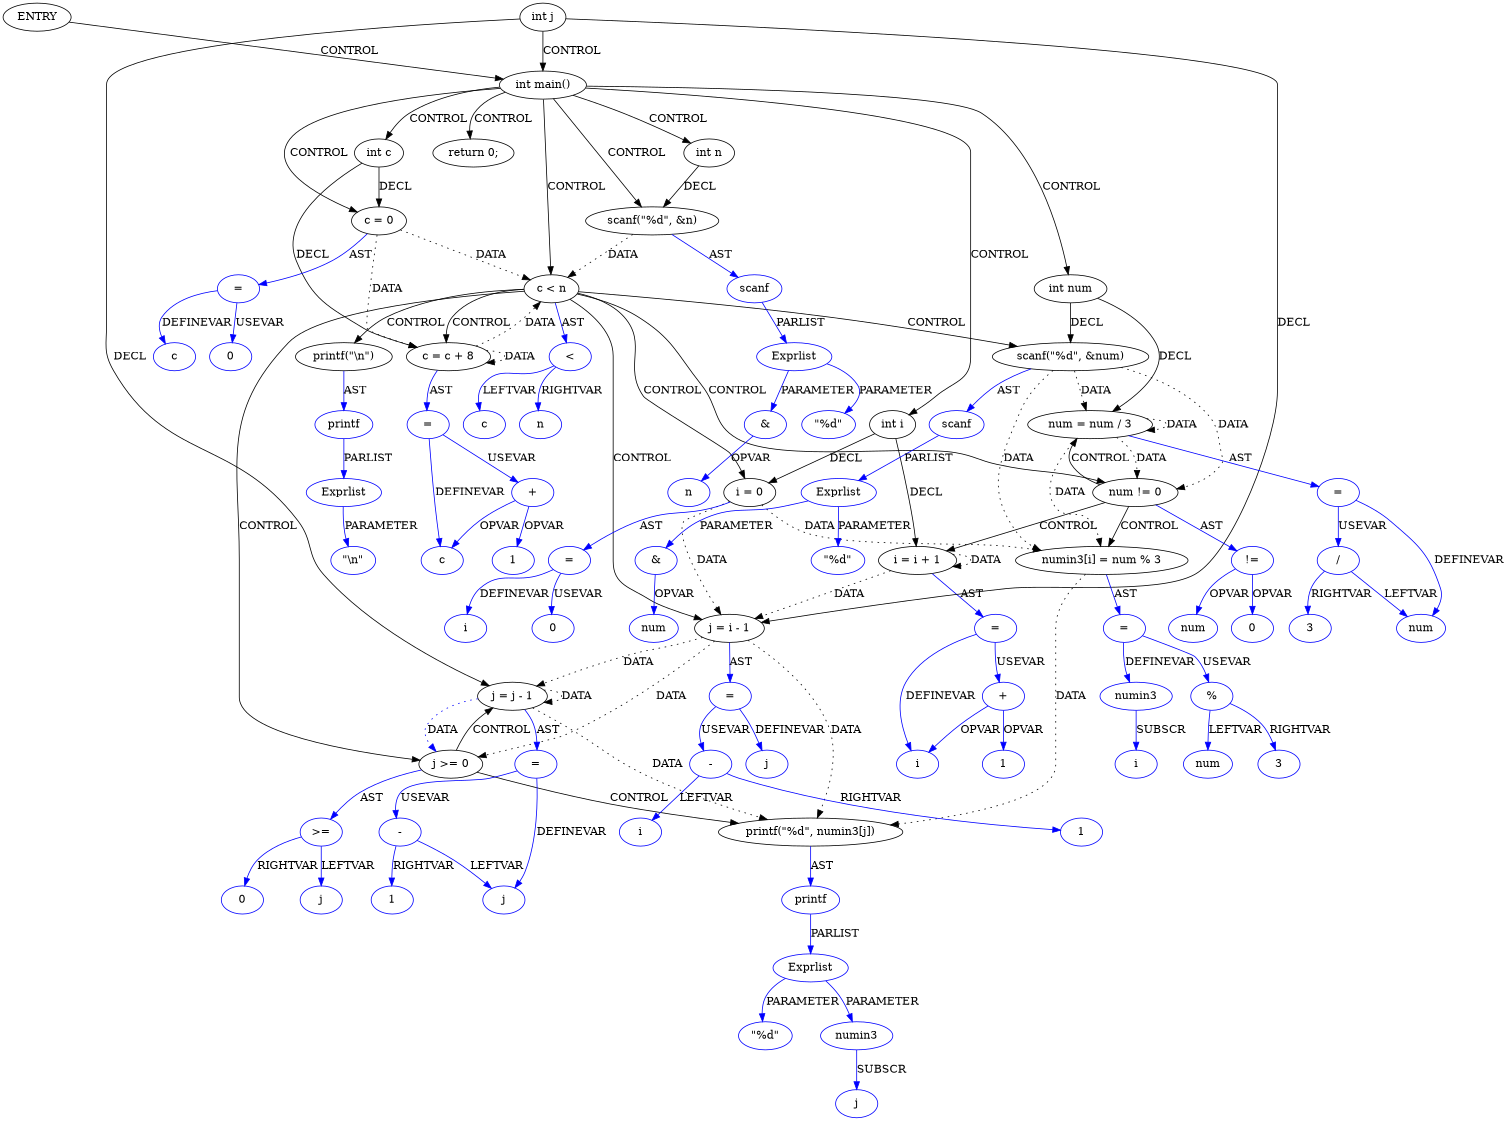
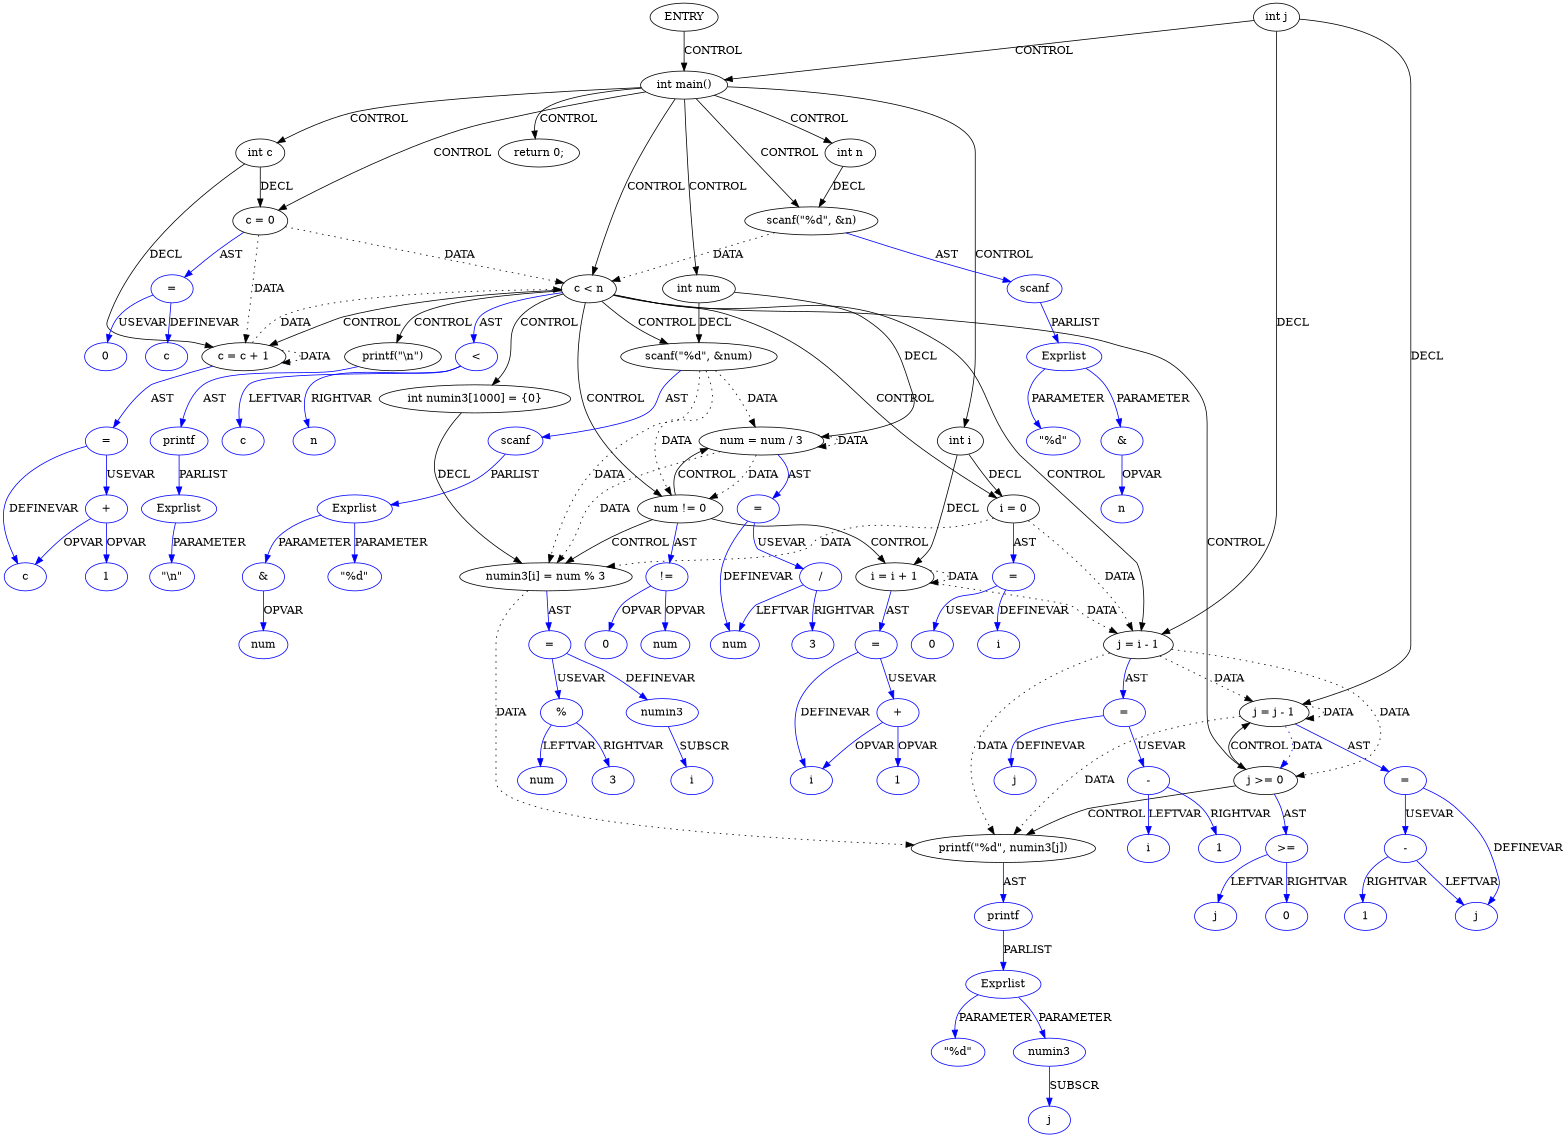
node "c = c + 8": label "c = c + 8" -> "c = c + 1"
node "int numin3[1000] = {0}": added
